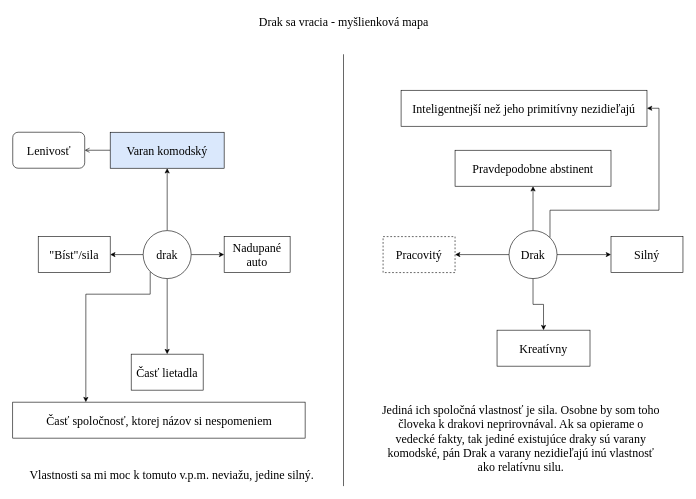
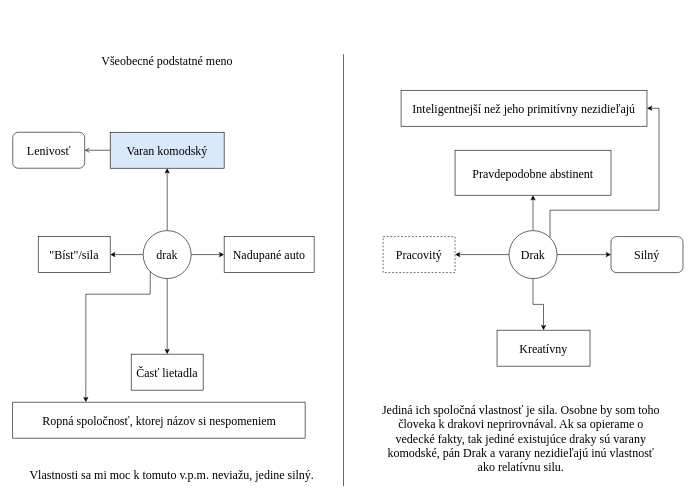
node "Drak sa vracia - myšlienková mapa": removed
node "Všeobecné podstatné meno": added
node "Pravdepodobne abstinent": size 156x36 -> 156x45
node "Nadupané auto": size 66x36 -> 90x36
node "Silný": shape rectangle -> rounded rectangle
node "Časť spoločnosť, ktorej názov si nespomeniem": label "Časť spoločnosť, ktorej názov si nespomeniem" -> "Ropná spoločnosť, ktorej názov si nespomeniem"
